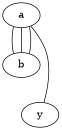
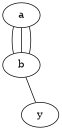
edge "a" -- "y": now "b" -- "y"
